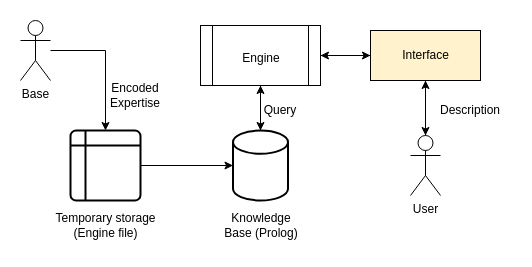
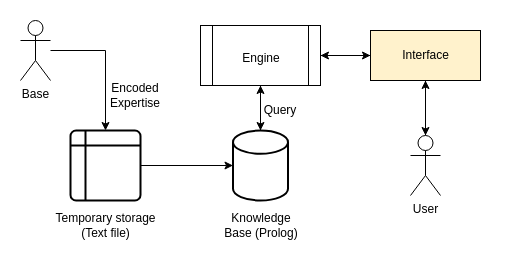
node "Description": removed
node "Temporary storage (Engine file)": label "Temporary storage (Engine file)" -> "Temporary storage (Text file)"
